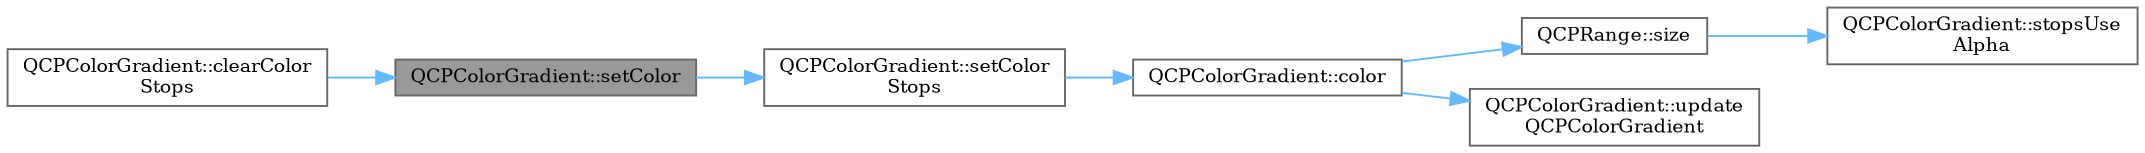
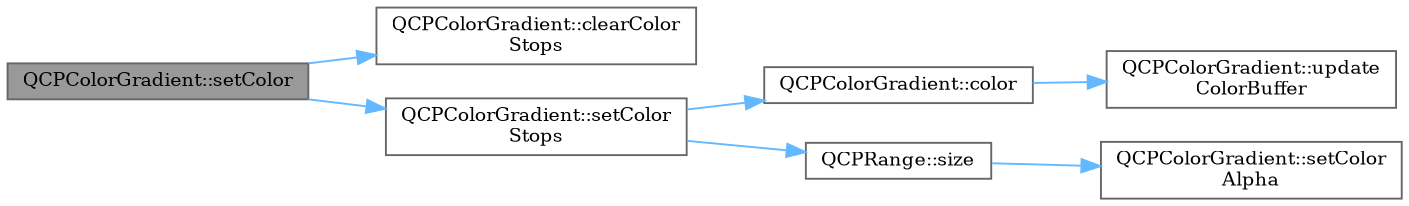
node "QCPColorGradient::stopsUse Alpha": label "QCPColorGradient::stopsUse Alpha" -> "QCPColorGradient::setColor Alpha"
edge "QCPColorGradient::color" -> "QCPRange::size": now "QCPColorGradient::setColor Stops" -> "QCPRange::size"
edge "QCPColorGradient::clearColor Stops" -> "QCPColorGradient::setColor": reversed
node "QCPColorGradient::update QCPColorGradient": label "QCPColorGradient::update QCPColorGradient" -> "QCPColorGradient::update ColorBuffer"
